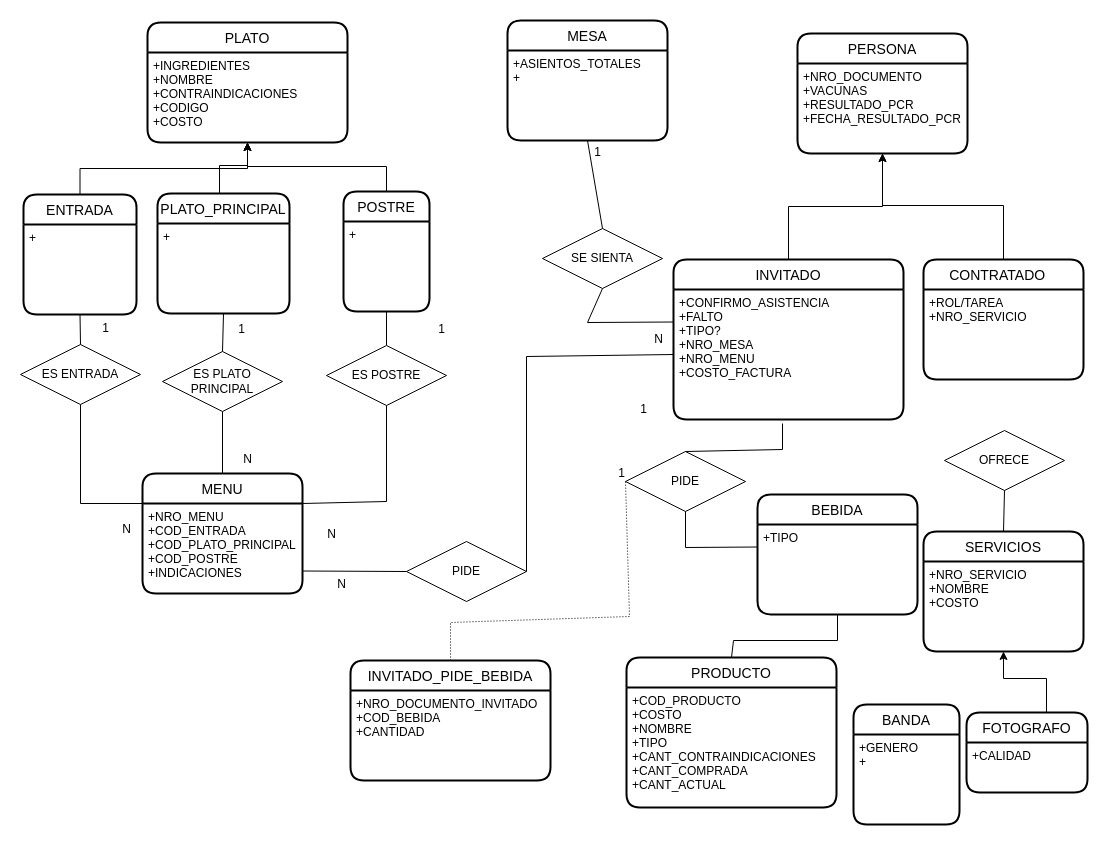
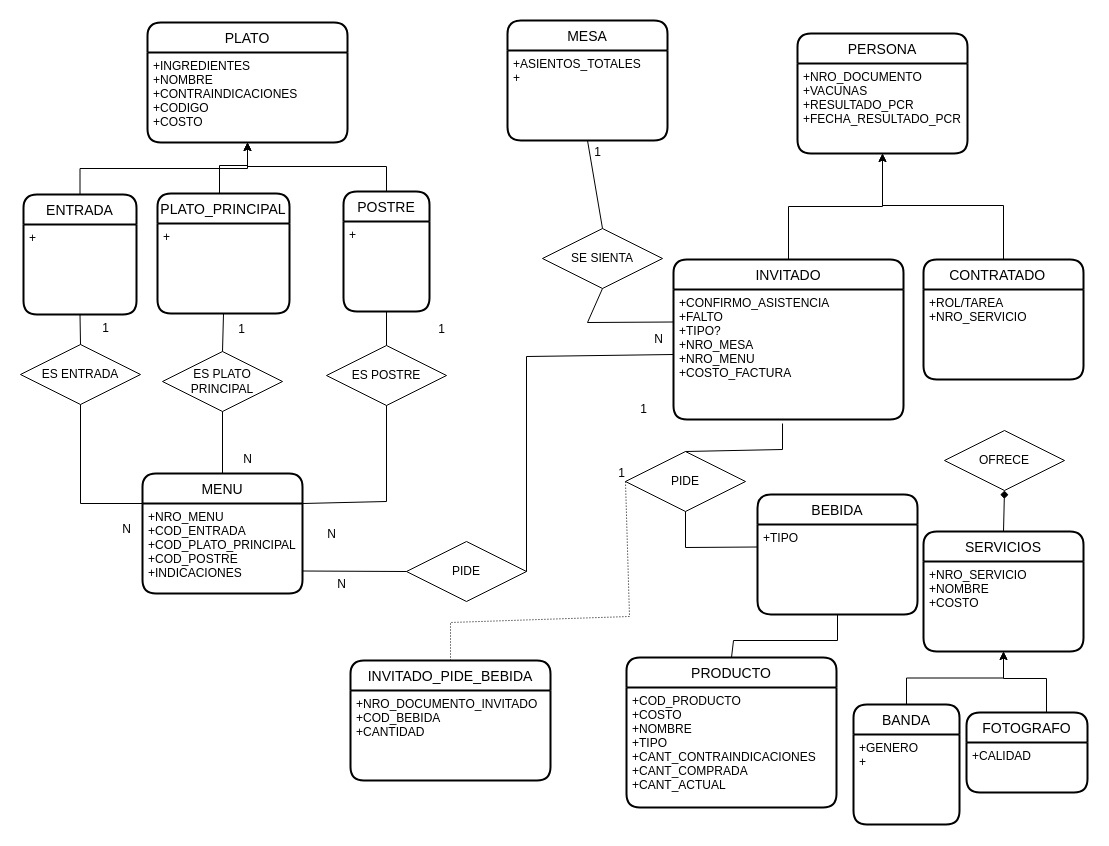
edge "OFRECE" -- "SERVICIOS": arrowhead none -> diamond
edge "BANDA" -> "+NRO_SERVICIO +NOMBRE +COSTO": added
